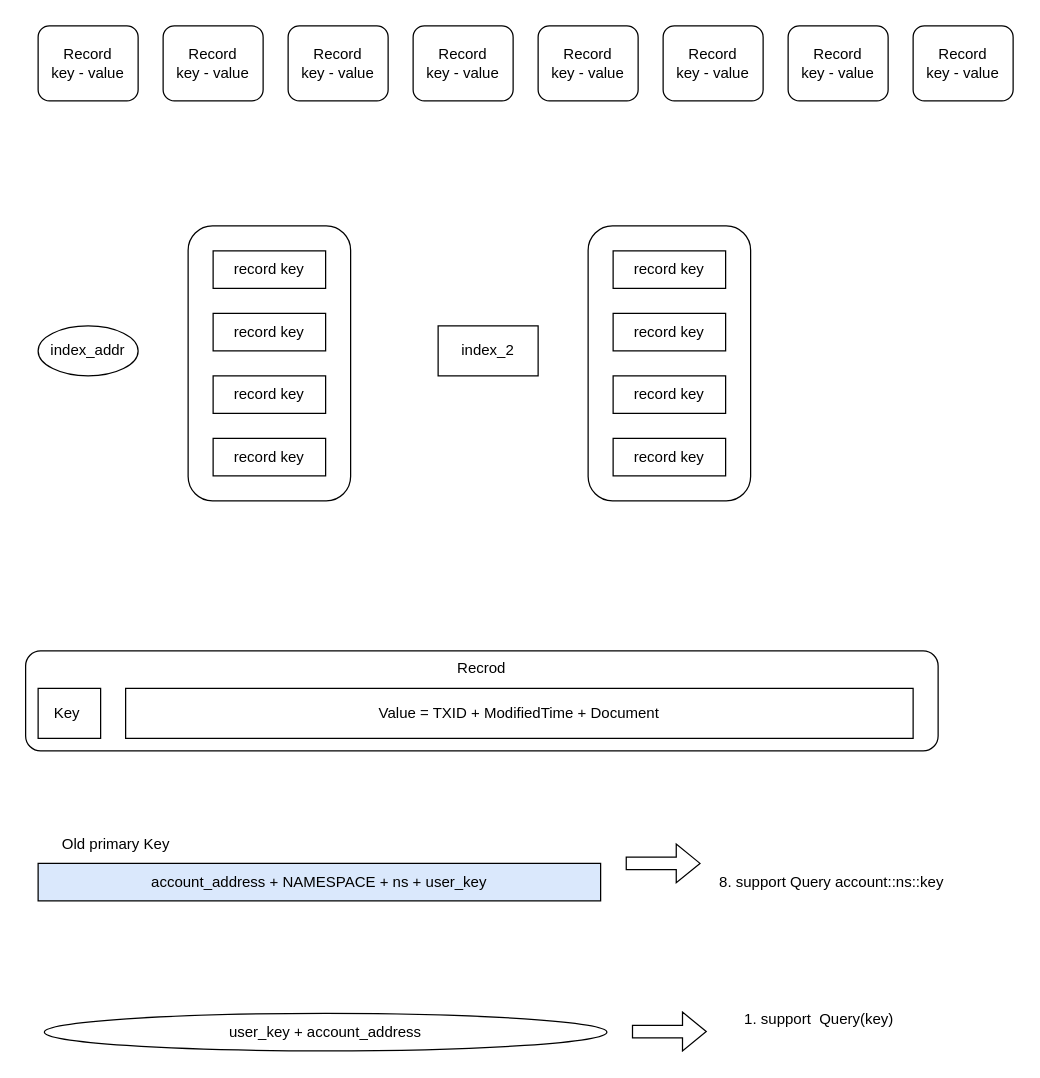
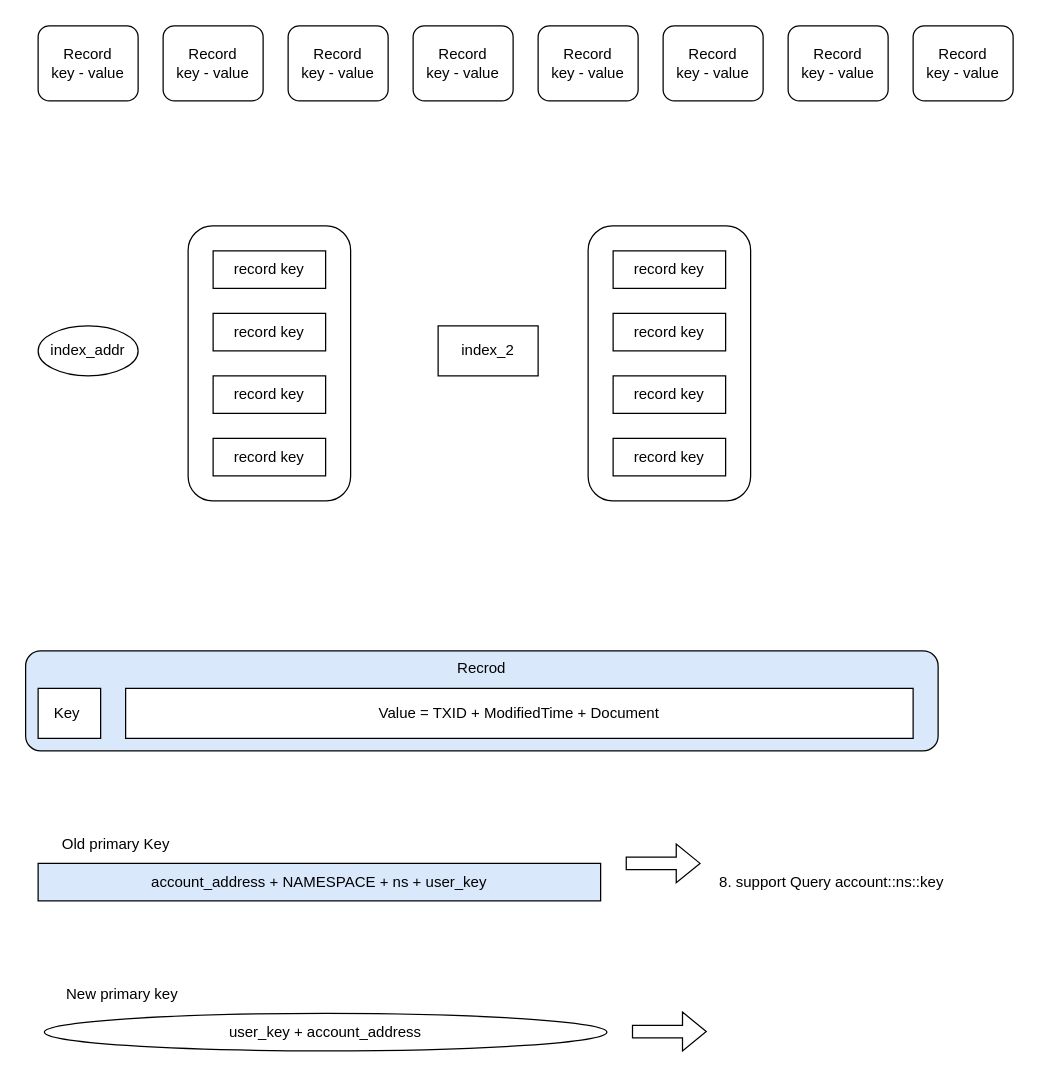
node "Recrod": fillcolor #ffffff -> #dae8fc
node "New primary key": added
node "1. support Query(key)": removed
